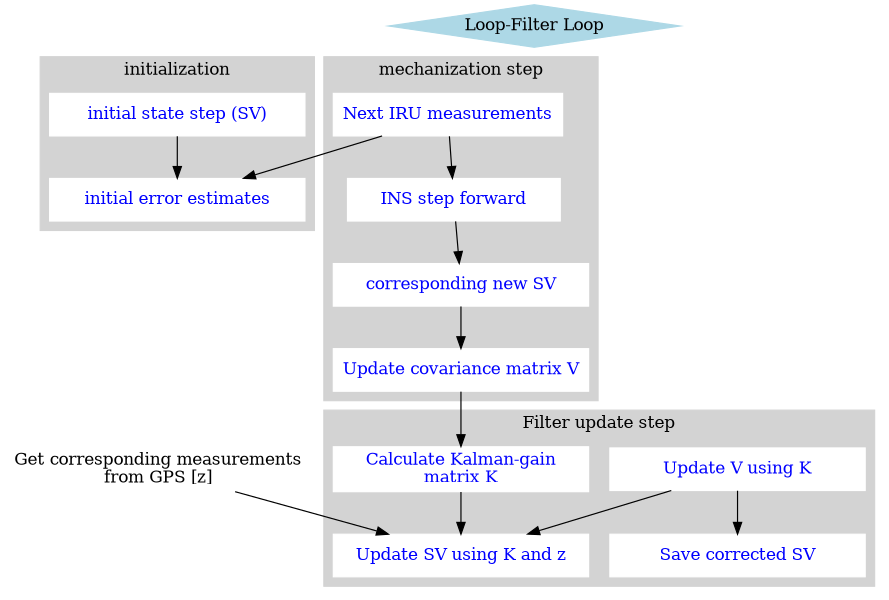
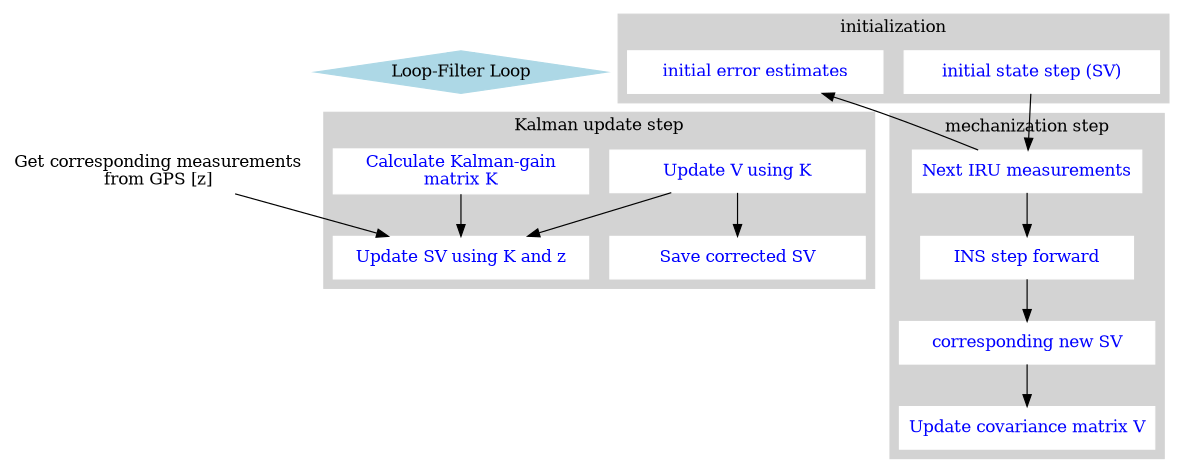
edge "initial state step (SV)" -> "initial error estimates": now "initial state step (SV)" -> "Next IRU measurements"
edge "Update covariance matrix V" -> "Calculate Kalman-gain matrix K": removed
cluster "Filter update step": label "Filter update step" -> "Kalman update step"
